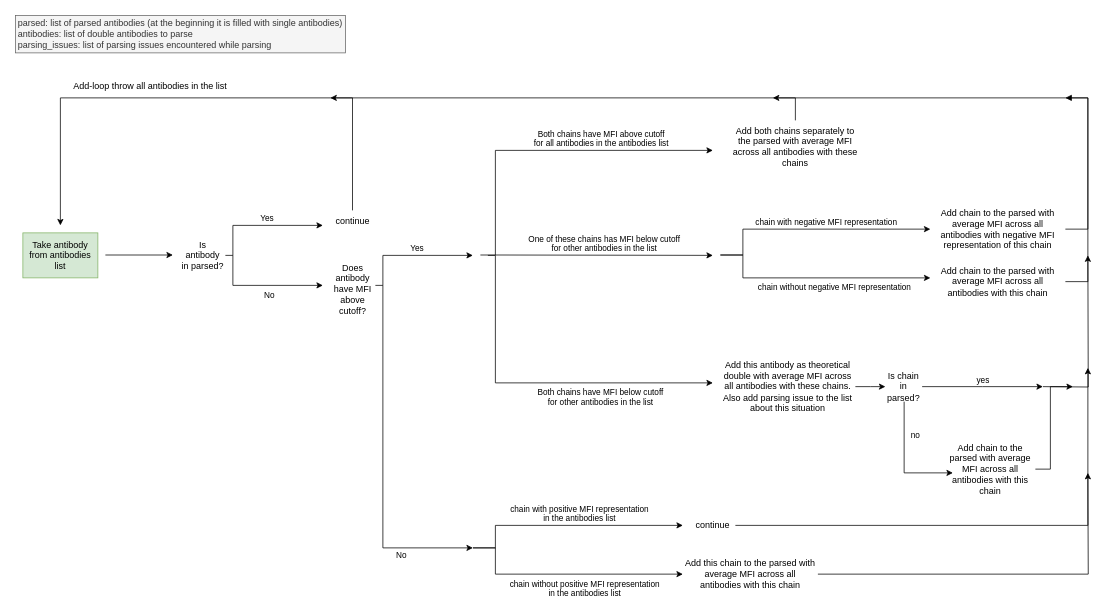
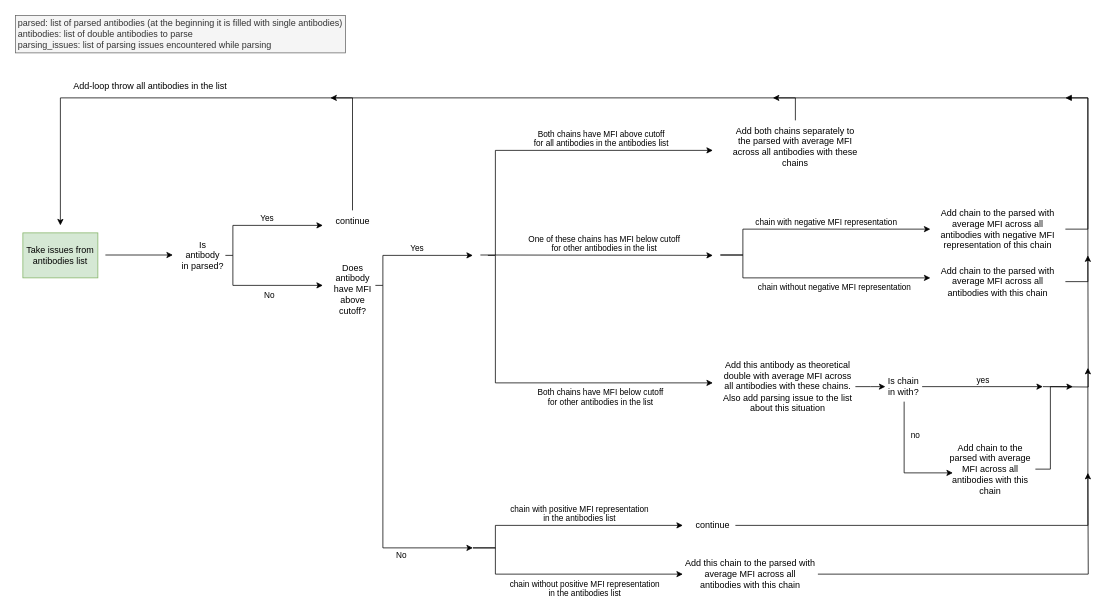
node "Take antibody from antibodies list": label "Take antibody from antibodies list" -> "Take issues from antibodies list"
node "Is chain in parsed?": label "Is chain in parsed?" -> "Is chain in with?"
